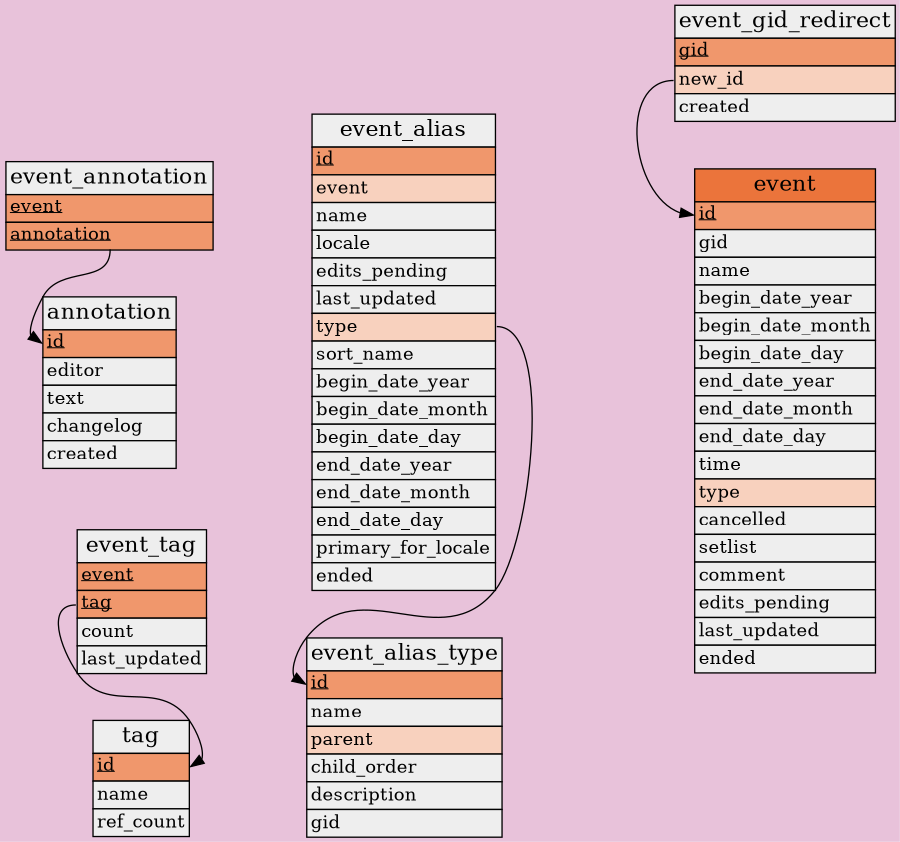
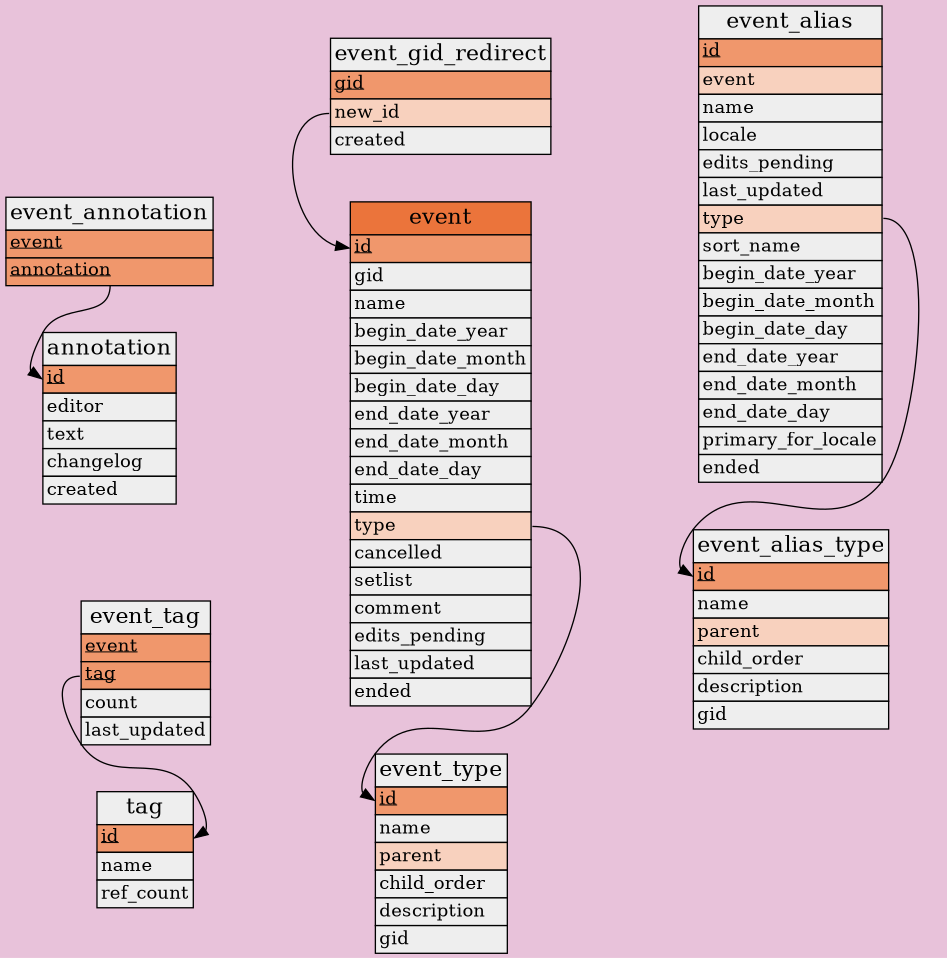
node "event_type": added
